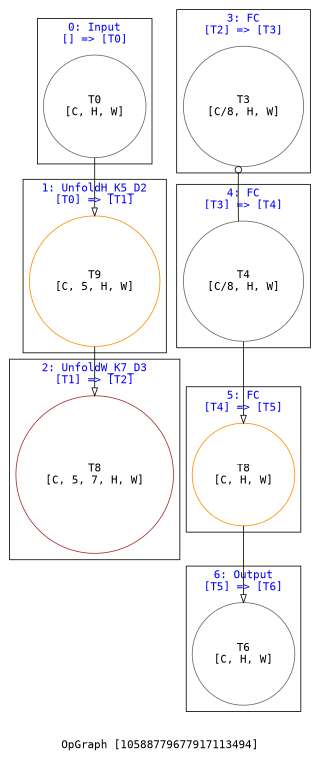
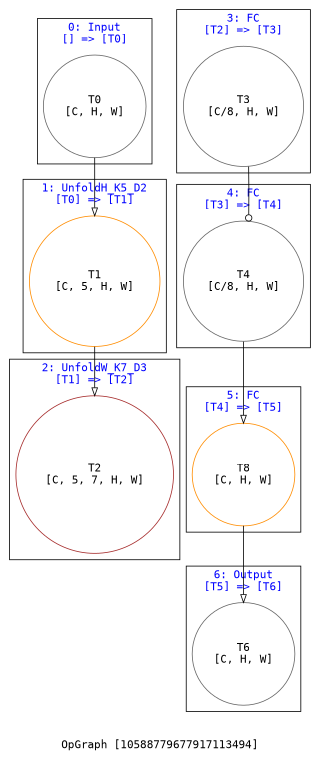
edge "T4 [C/8, H, W]" -> "T3 [C/8, H, W]": reversed
node "T9 [C, 5, H, W]": label "T9 [C, 5, H, W]" -> "T1 [C, 5, H, W]"
node "T8 [C, 5, 7, H, W]": label "T8 [C, 5, 7, H, W]" -> "T2 [C, 5, 7, H, W]"
